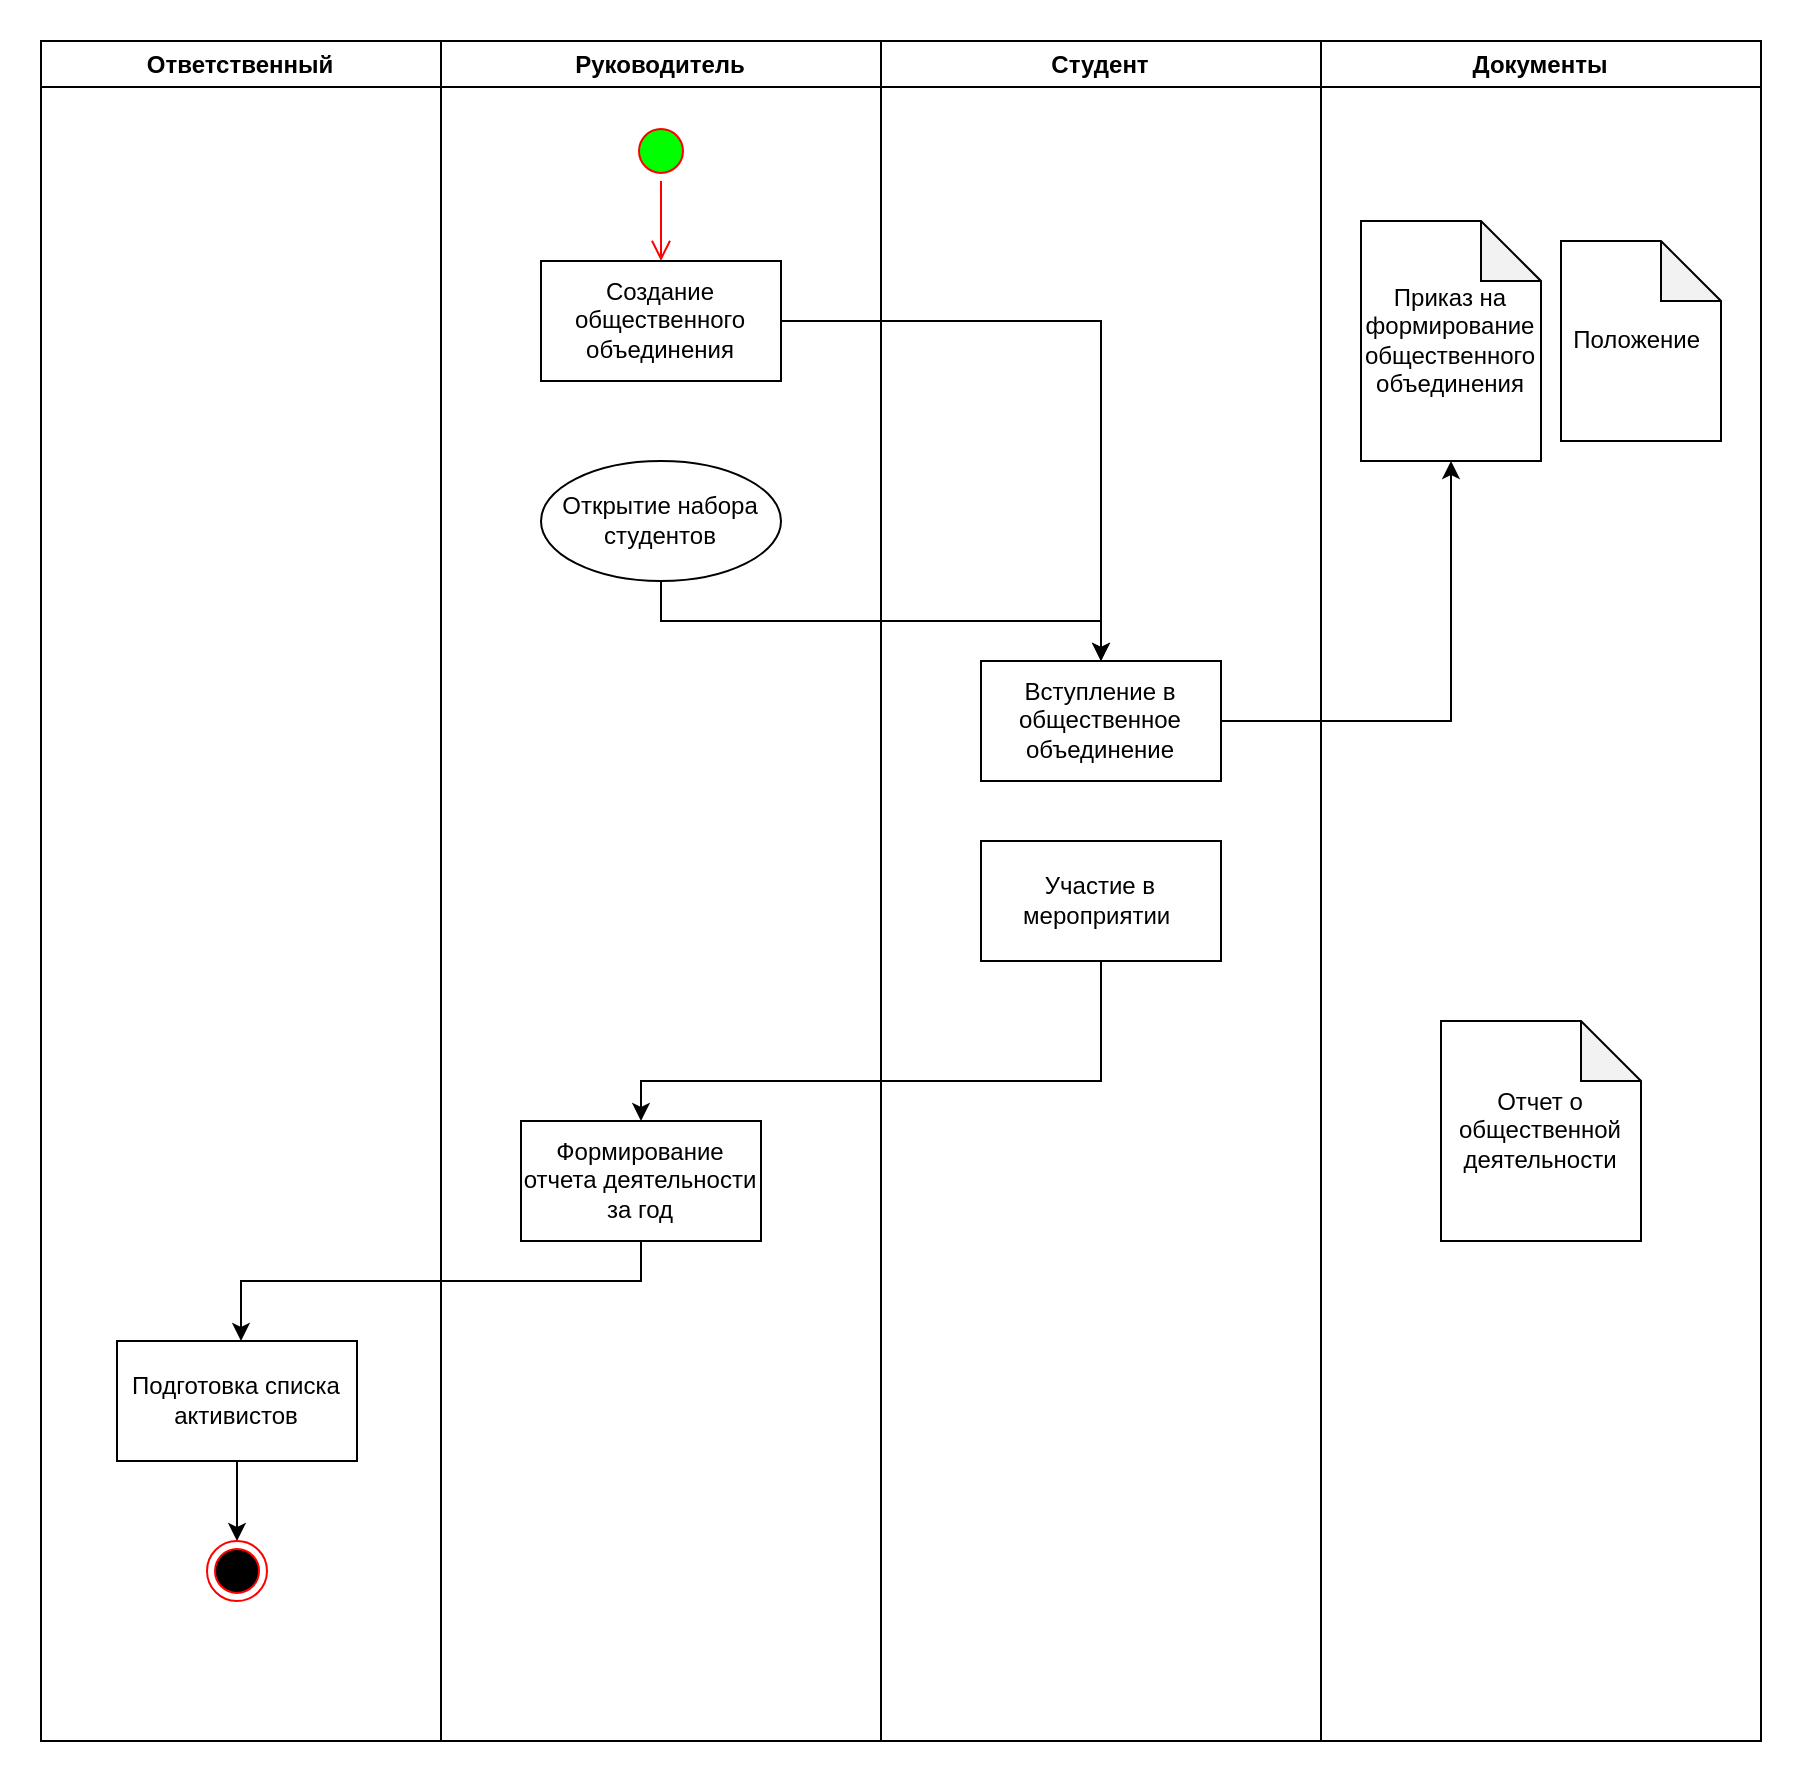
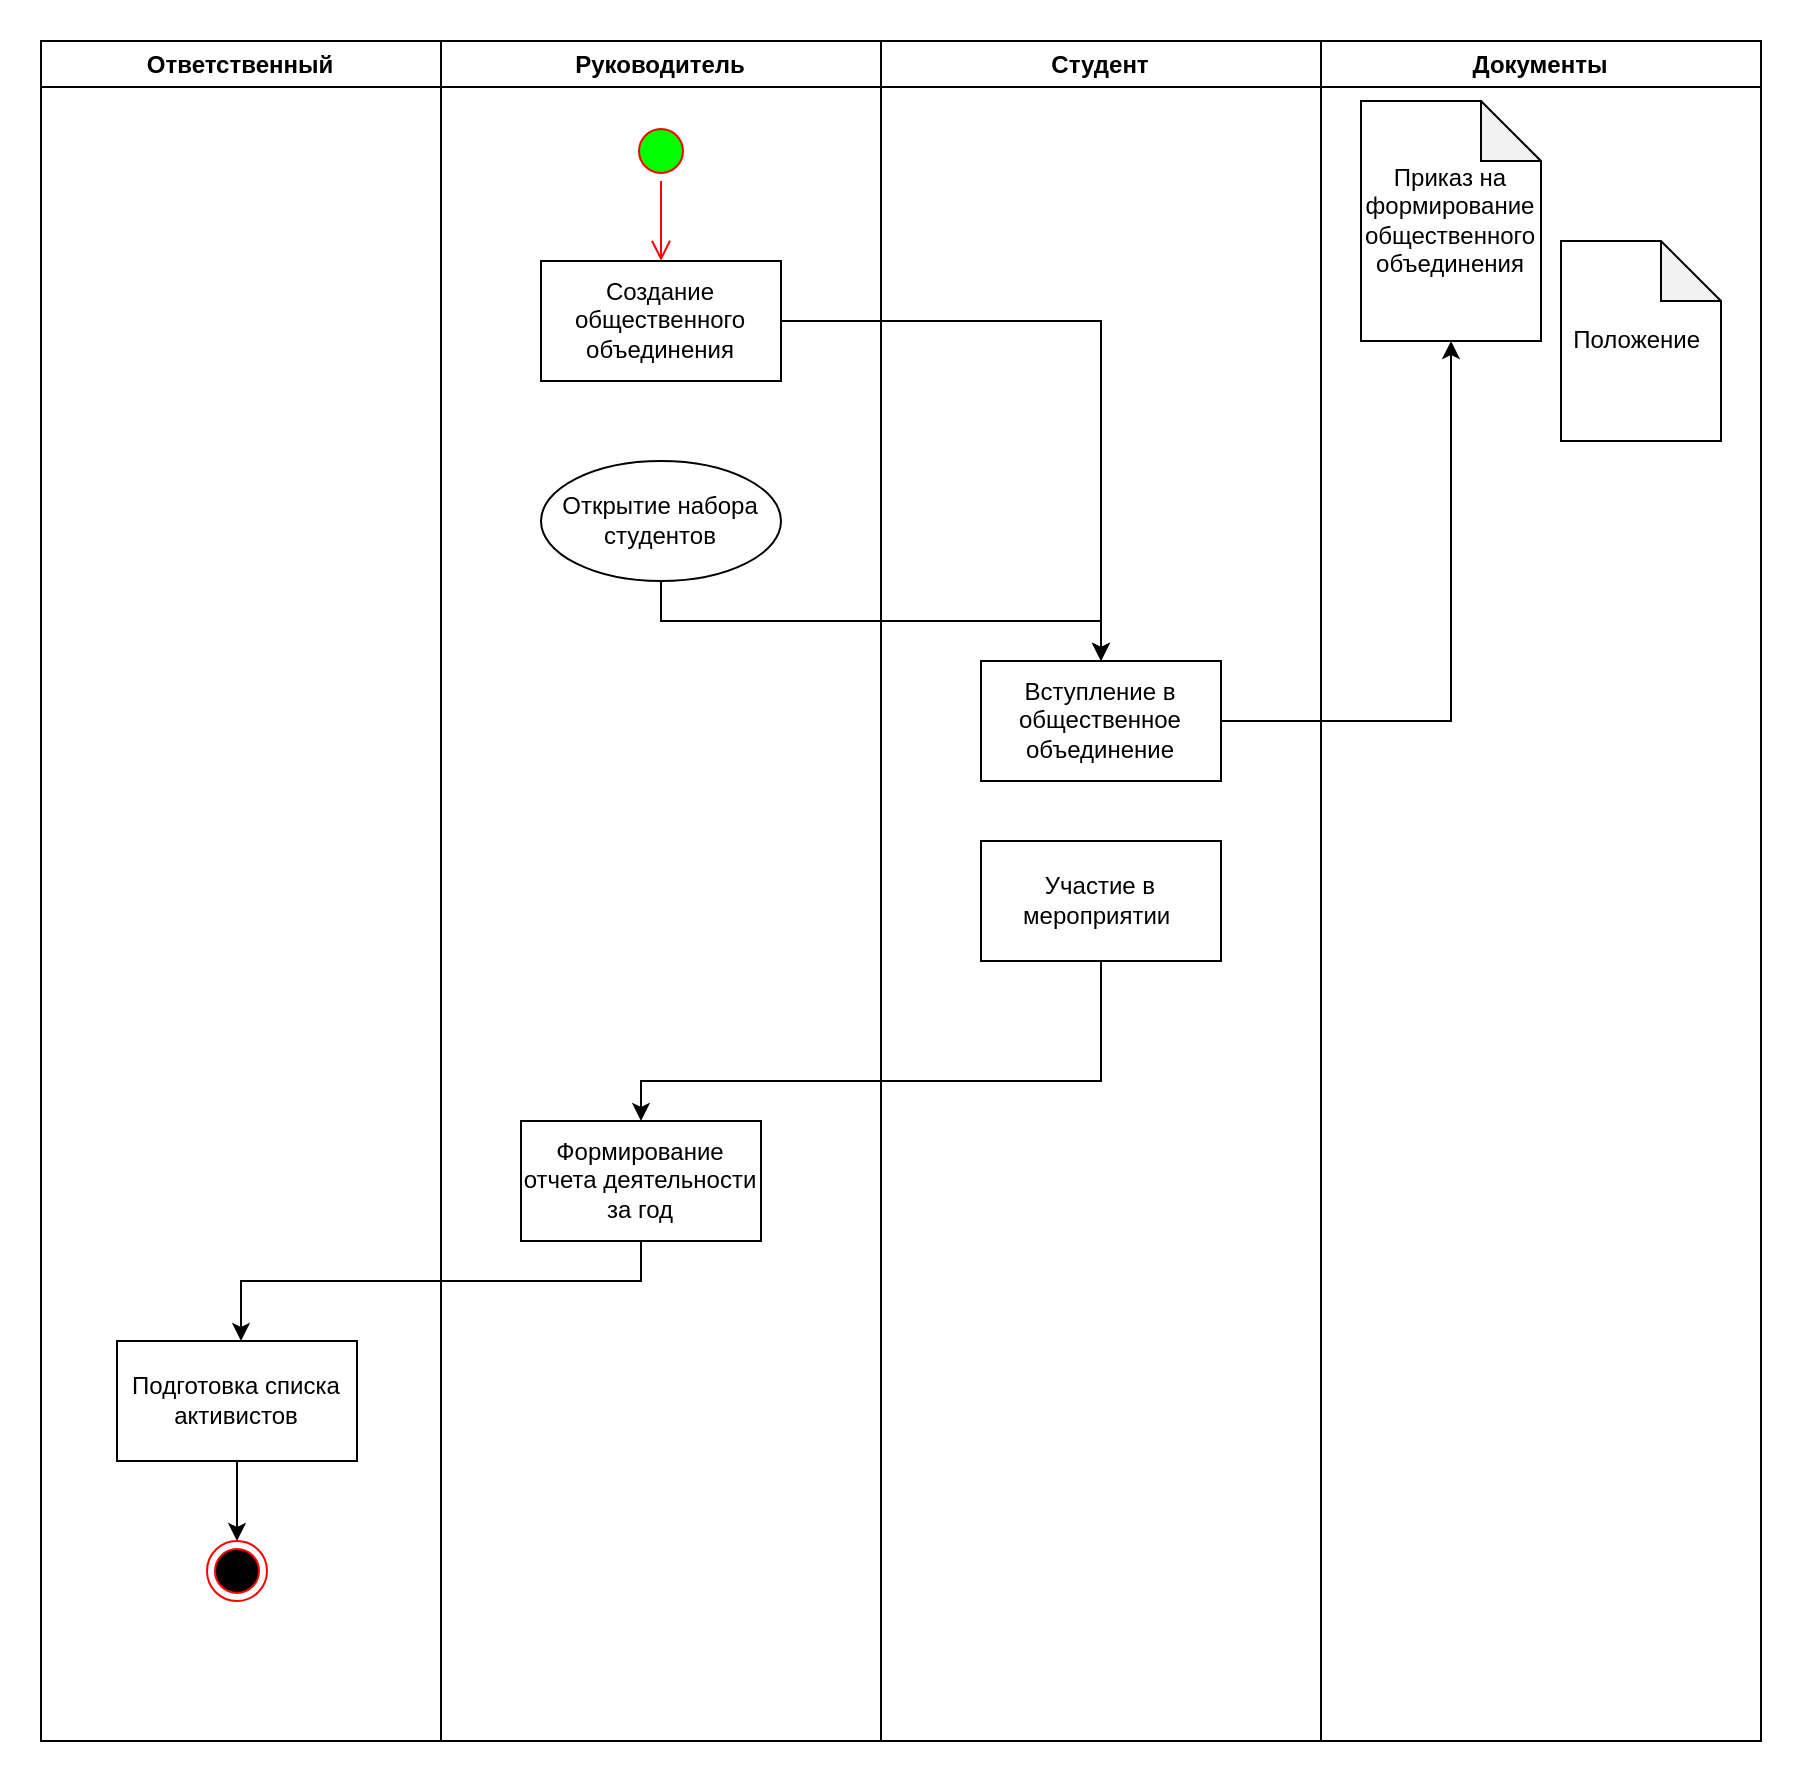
node "Приказ на формирование общественного объединения": moved (1451, 341) -> (1451, 221)
node "Отчет о общественной деятельности": removed
